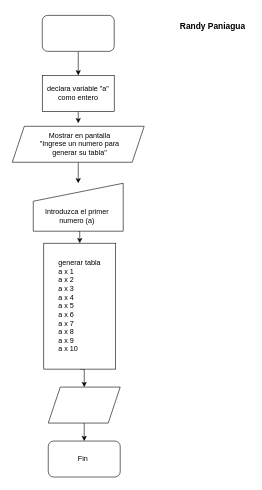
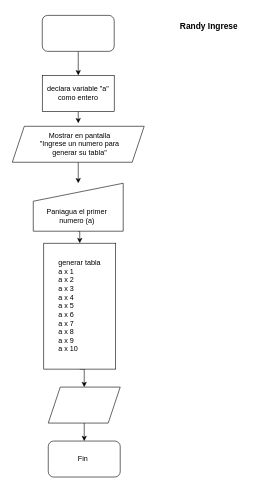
node "Randy Paniagua": label "Randy Paniagua" -> "Randy Ingrese"
node "Introduzca el primer numero (a)": label "Introduzca el primer numero (a)" -> "Paniagua el primer numero (a)"
